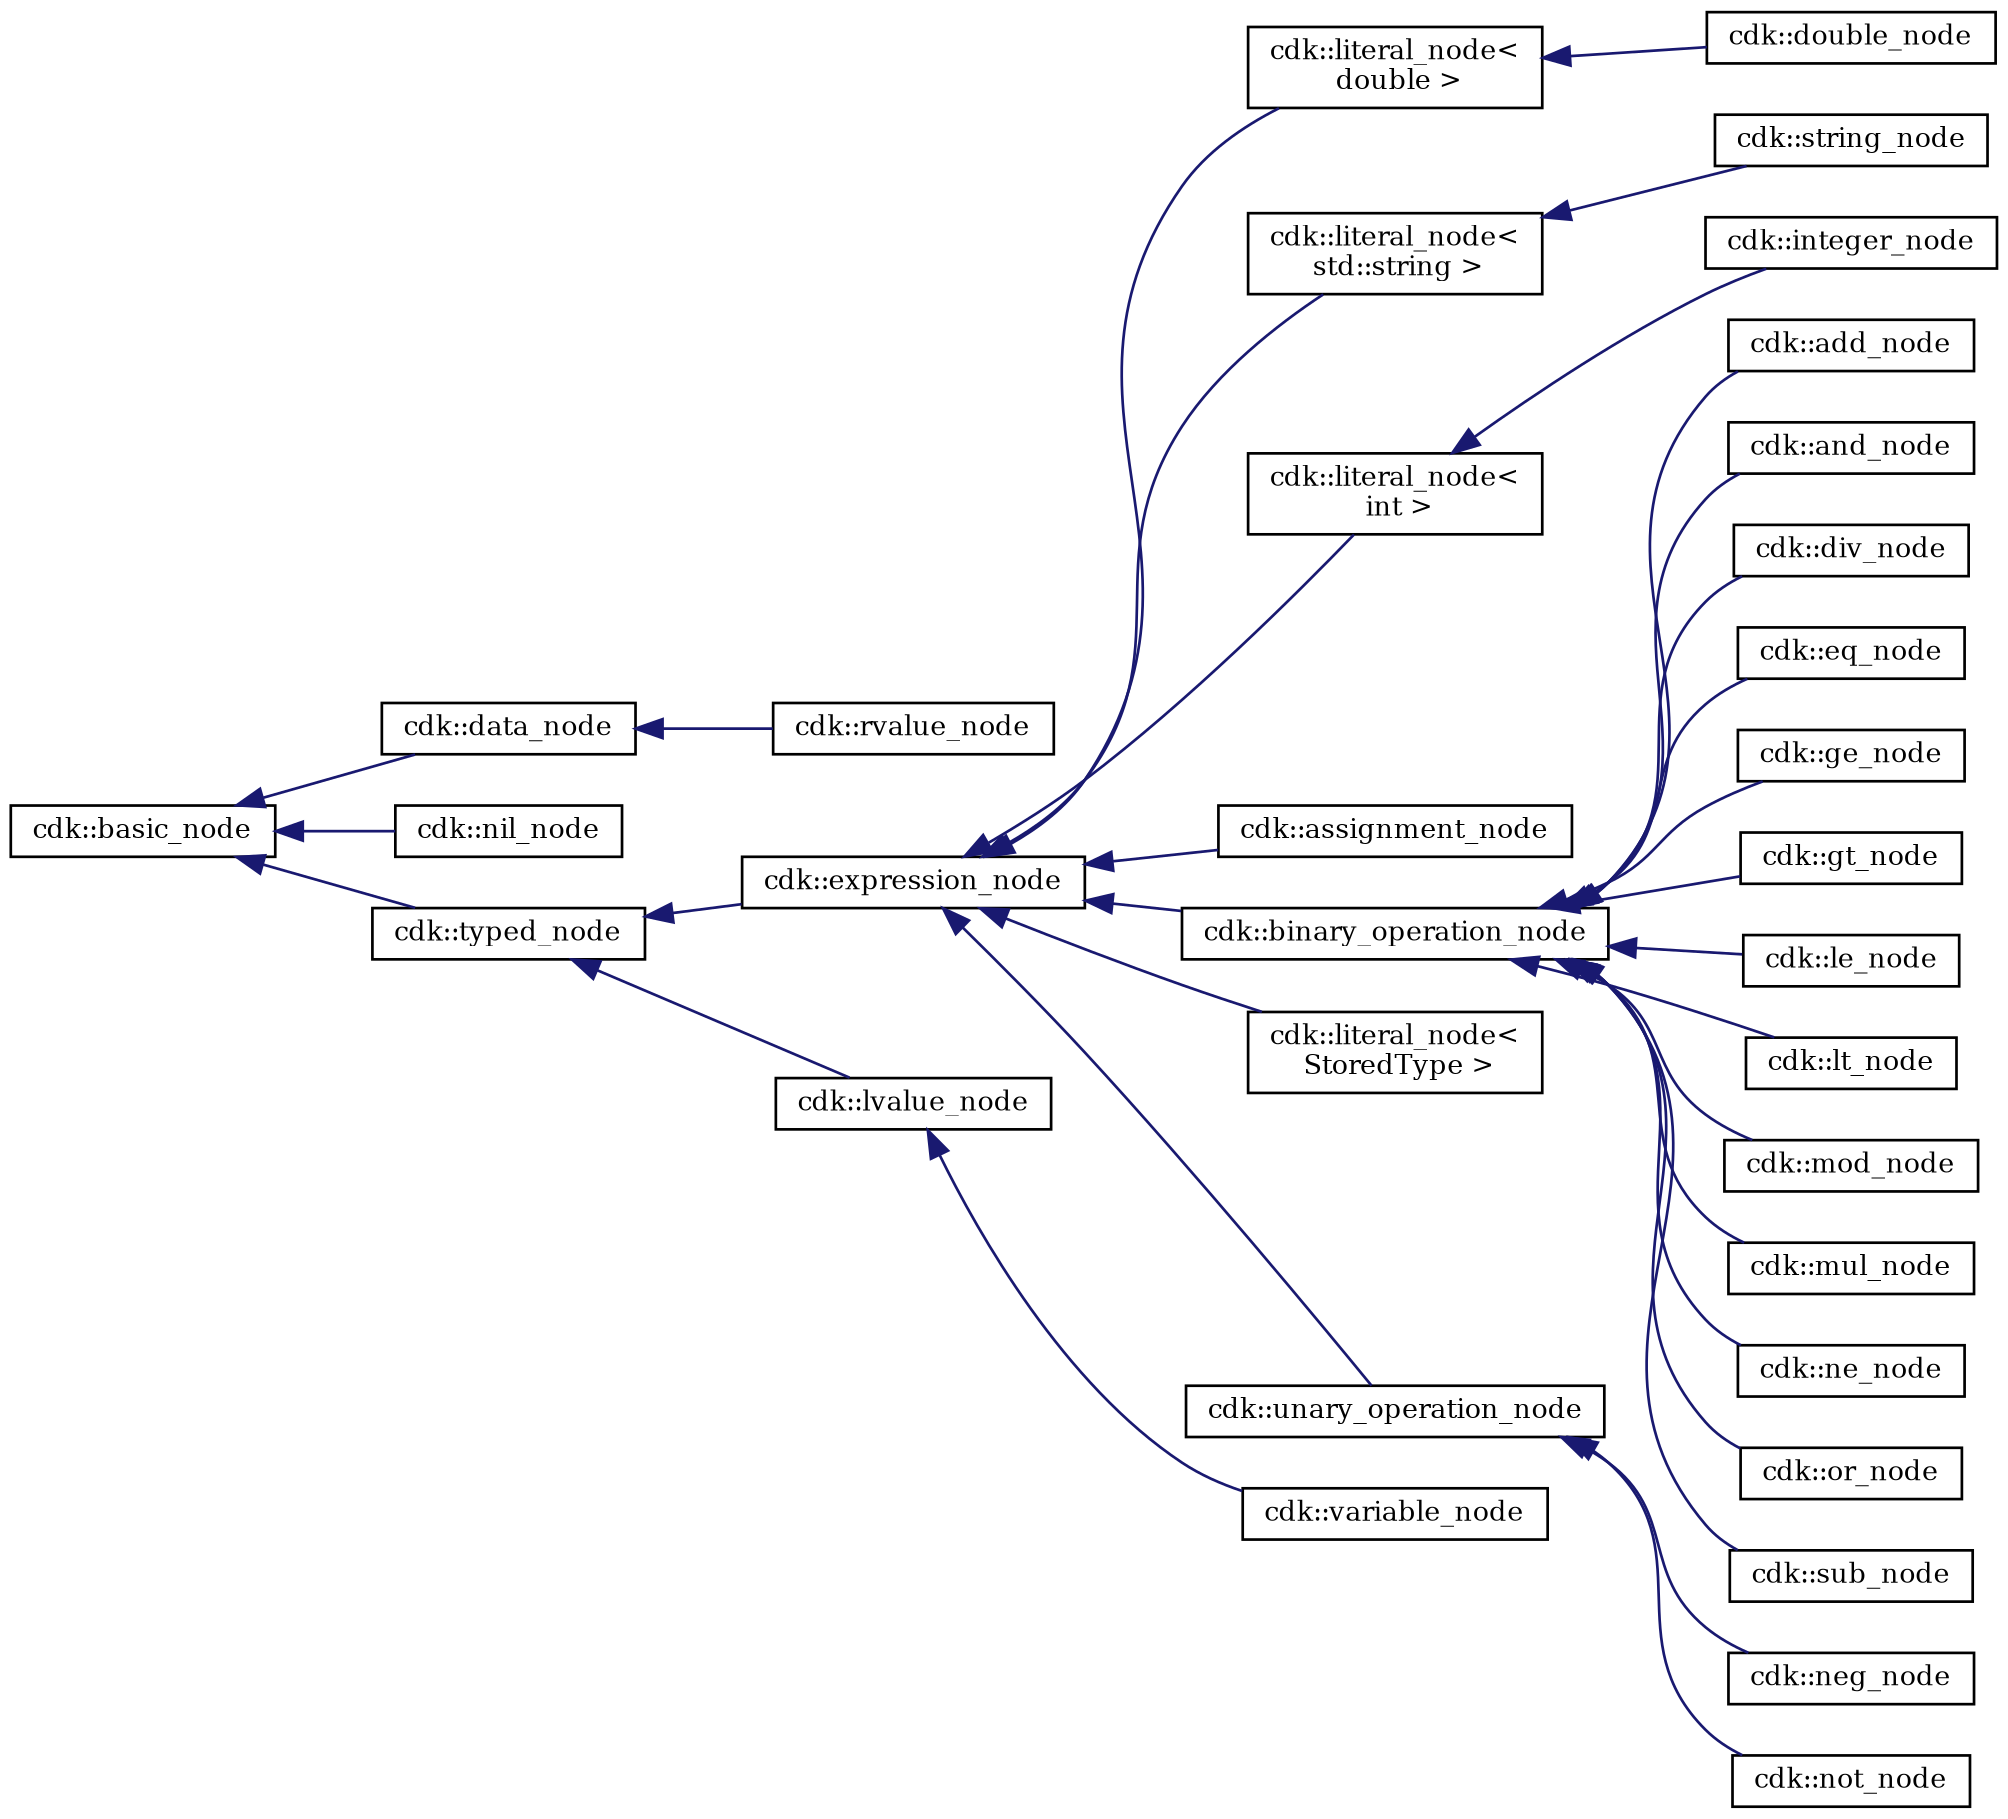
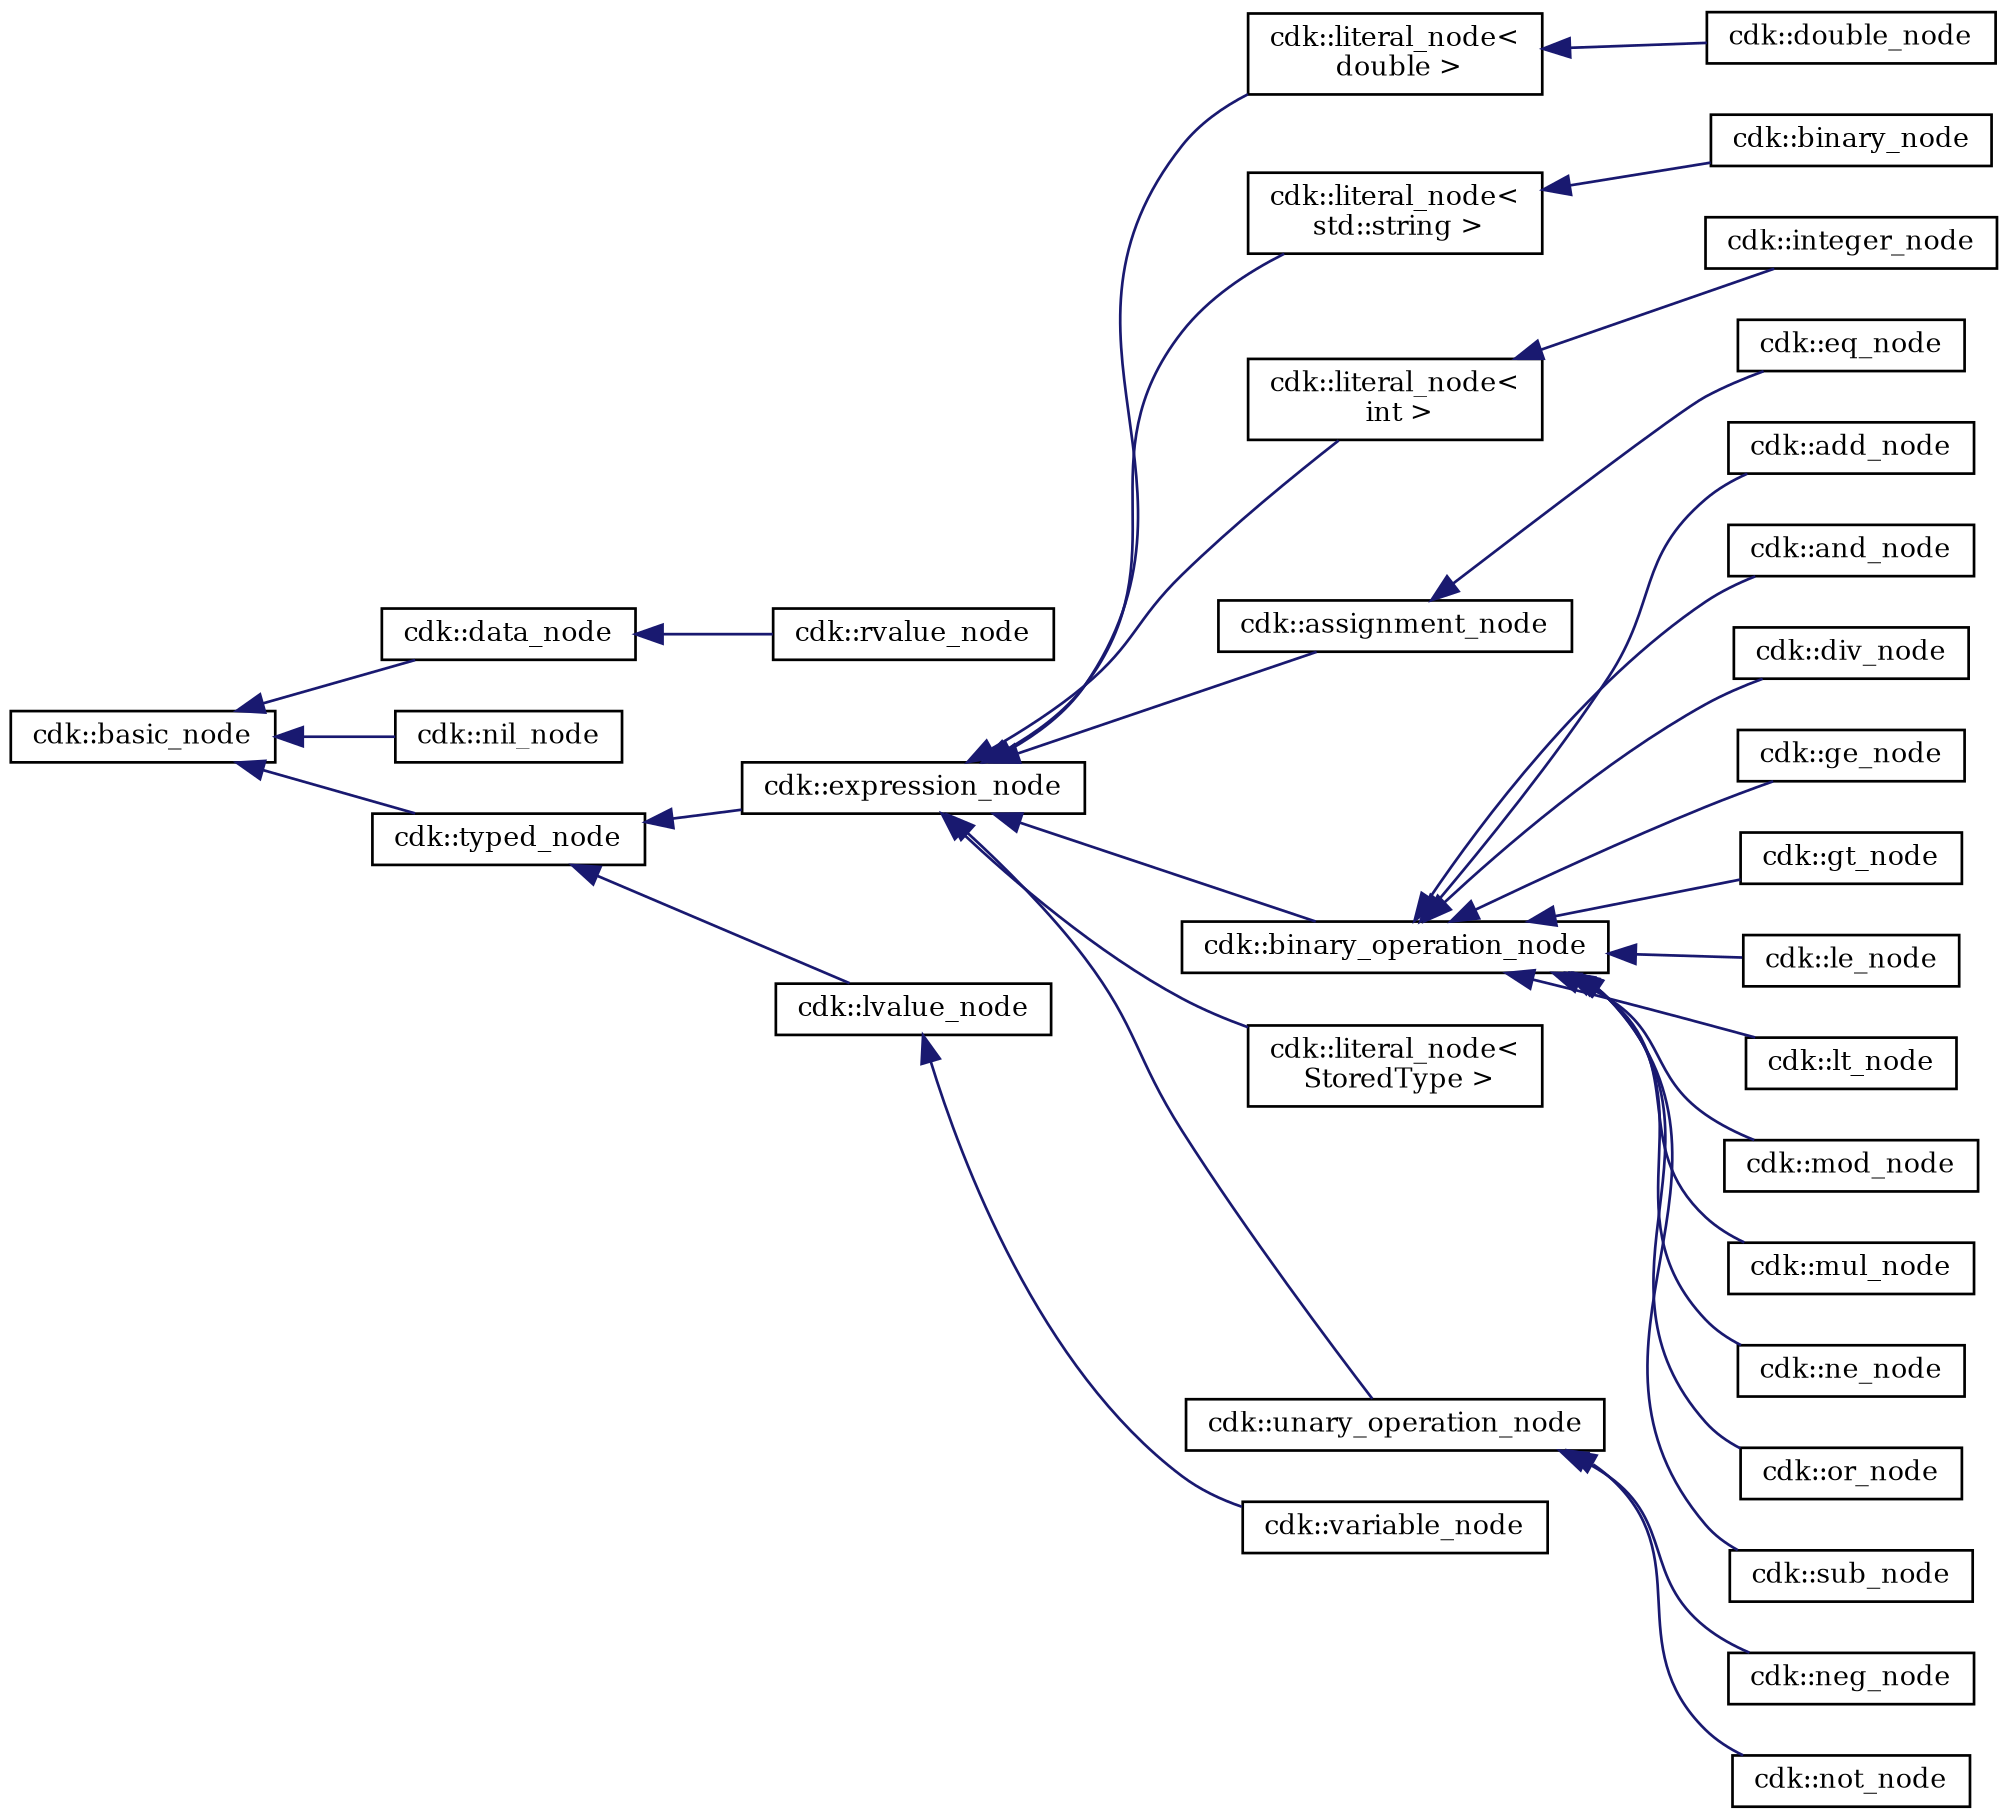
node "cdk::string_node": label "cdk::string_node" -> "cdk::binary_node"
edge "cdk::eq_node" -> "cdk::binary_operation_node": now "cdk::eq_node" -> "cdk::assignment_node"
